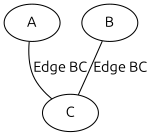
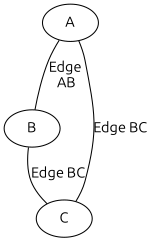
edge "A" -- "B": added, label "Edge AB"
